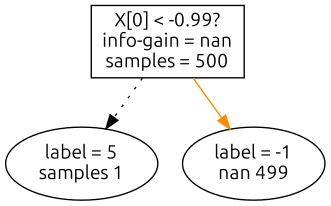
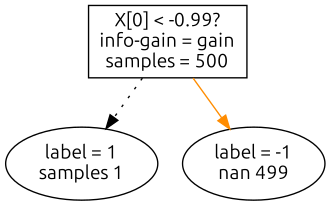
node "X[0] < -0.99? info-gain = nan samples = 500": label "X[0] < -0.99? info-gain = nan samples = 500" -> "X[0] < -0.99? info-gain = gain samples = 500"
node "label = 5 samples 1": label "label = 5 samples 1" -> "label = 1 samples 1"
